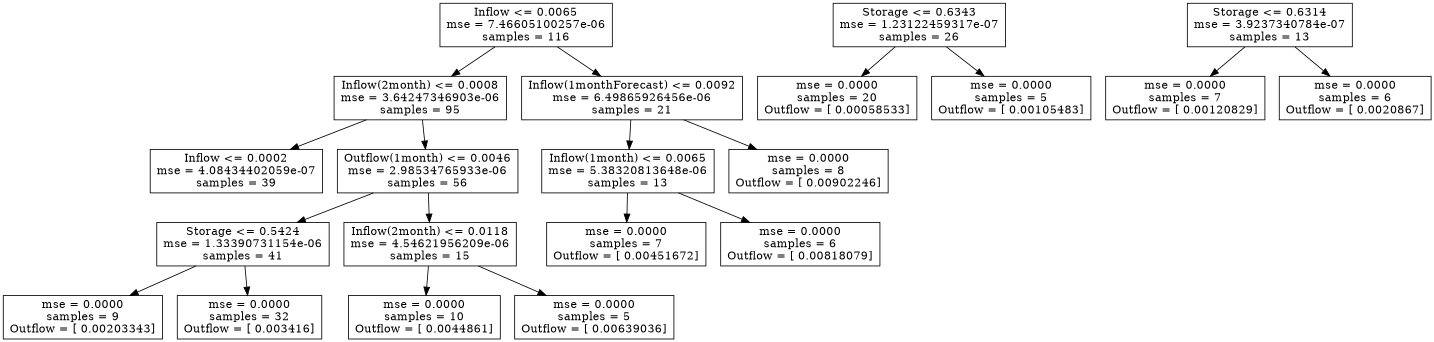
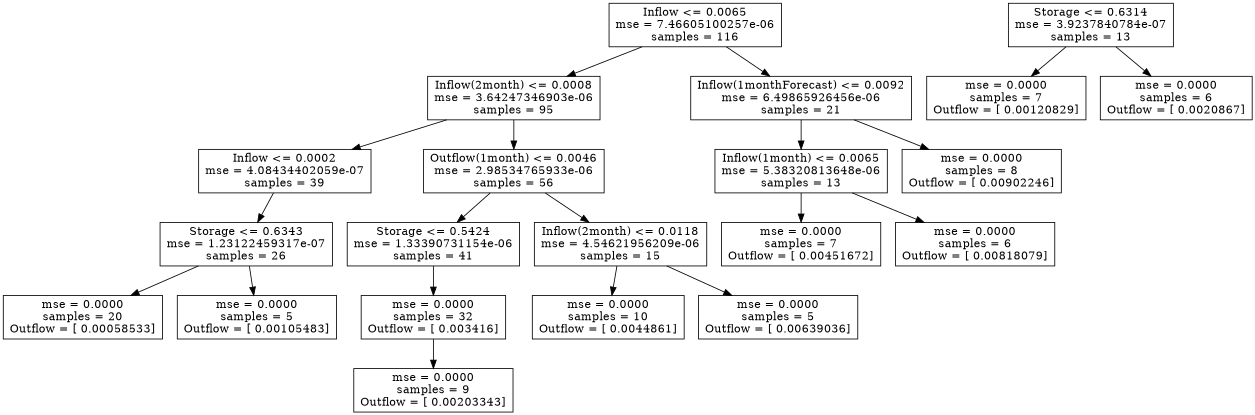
node "Storage <= 0.6314 mse = 3.9237340784e-07 samples = 13": label "Storage <= 0.6314 mse = 3.9237340784e-07 samples = 13" -> "Storage <= 0.6314 mse = 3.9237840784e-07 samples = 13"
edge "Inflow <= 0.0002 mse = 4.08434402059e-07 samples = 39" -> "Storage <= 0.6343 mse = 1.23122459317e-07 samples = 26": added
edge "Storage <= 0.5424 mse = 1.33390731154e-06 samples = 41" -> "mse = 0.0000 samples = 9 Outflow = [ 0.00203343]": now "mse = 0.0000 samples = 32 Outflow = [ 0.003416]" -> "mse = 0.0000 samples = 9 Outflow = [ 0.00203343]"
